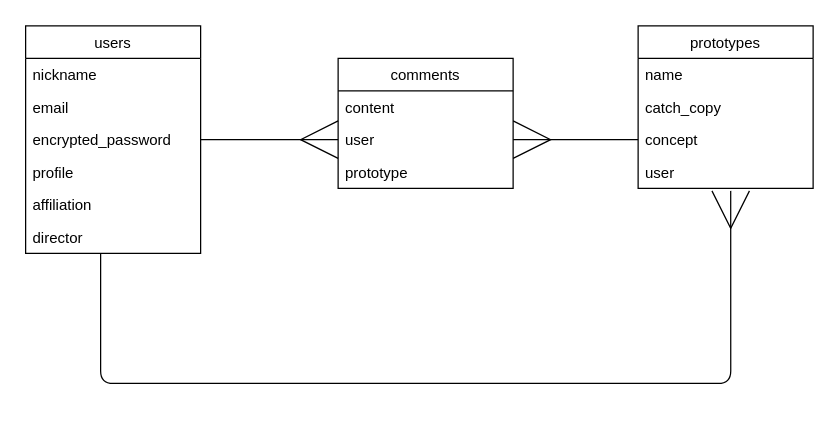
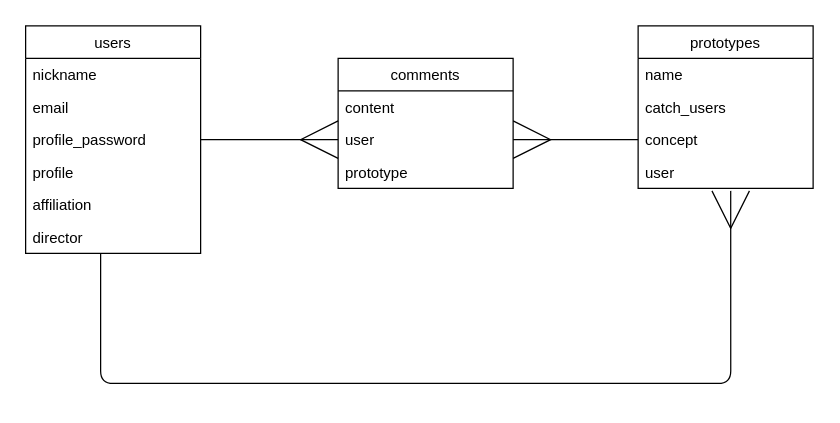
node "catch_copy": label "catch_copy" -> "catch_users"
node "encrypted_password": label "encrypted_password" -> "profile_password"
